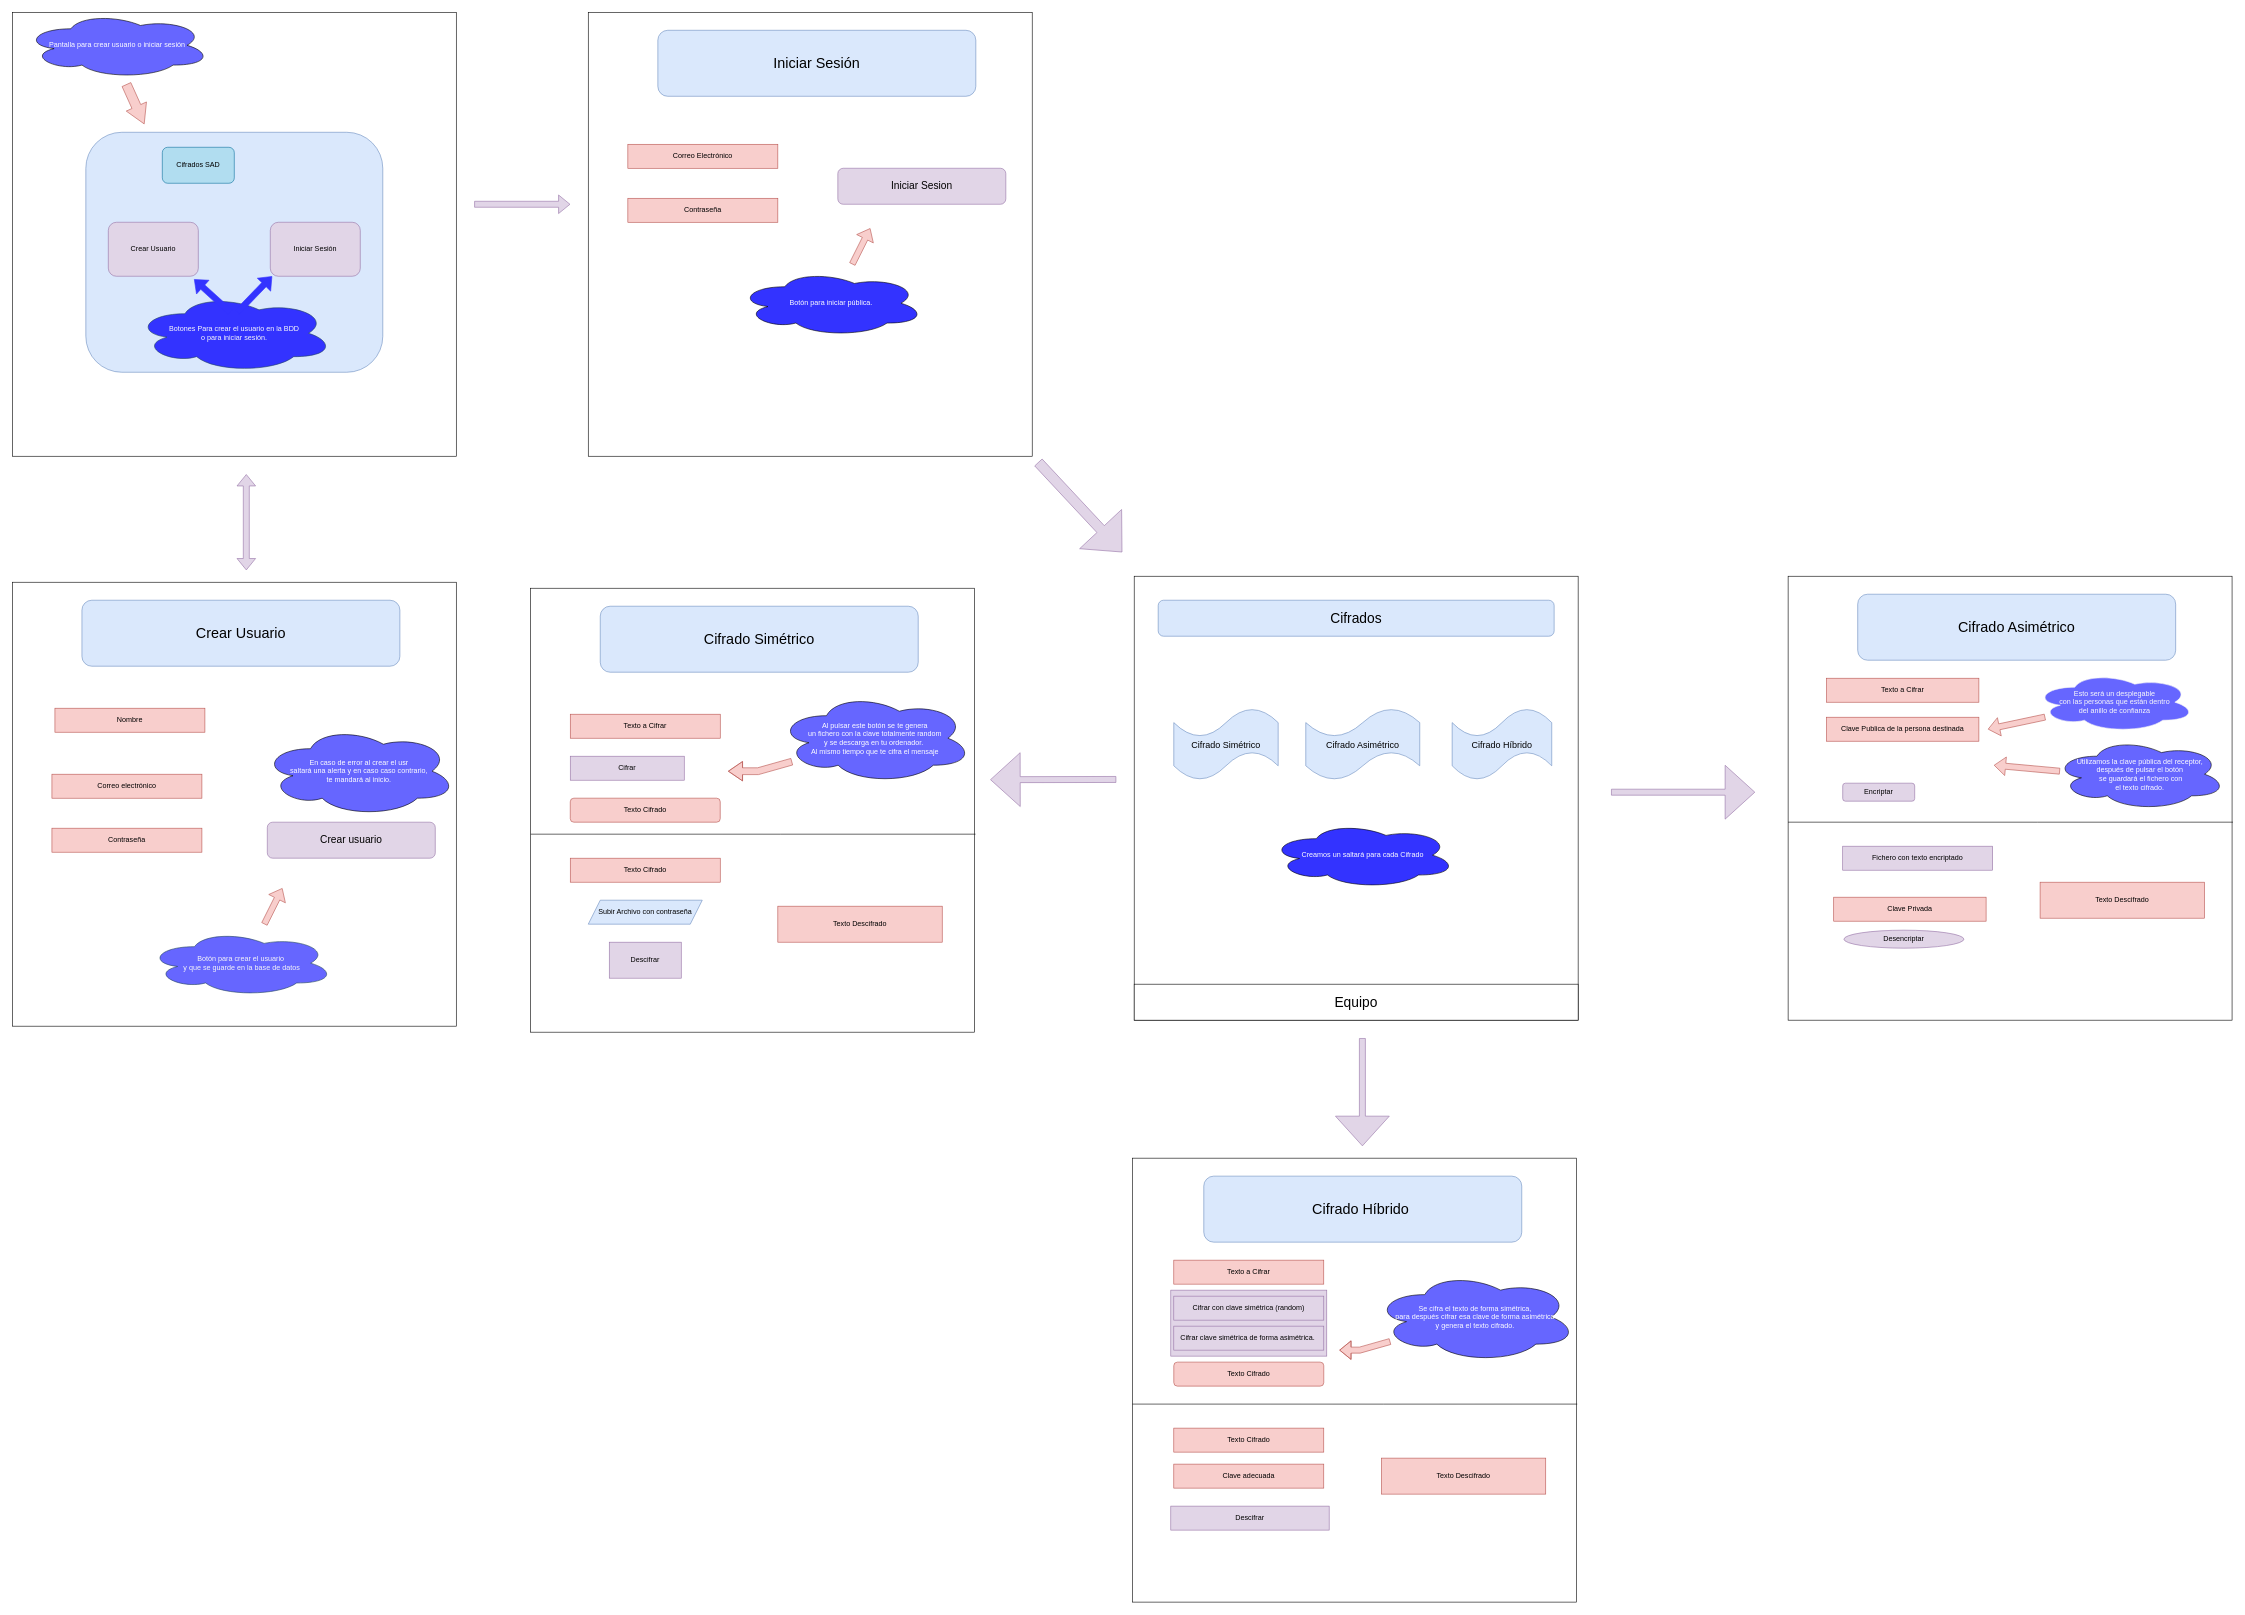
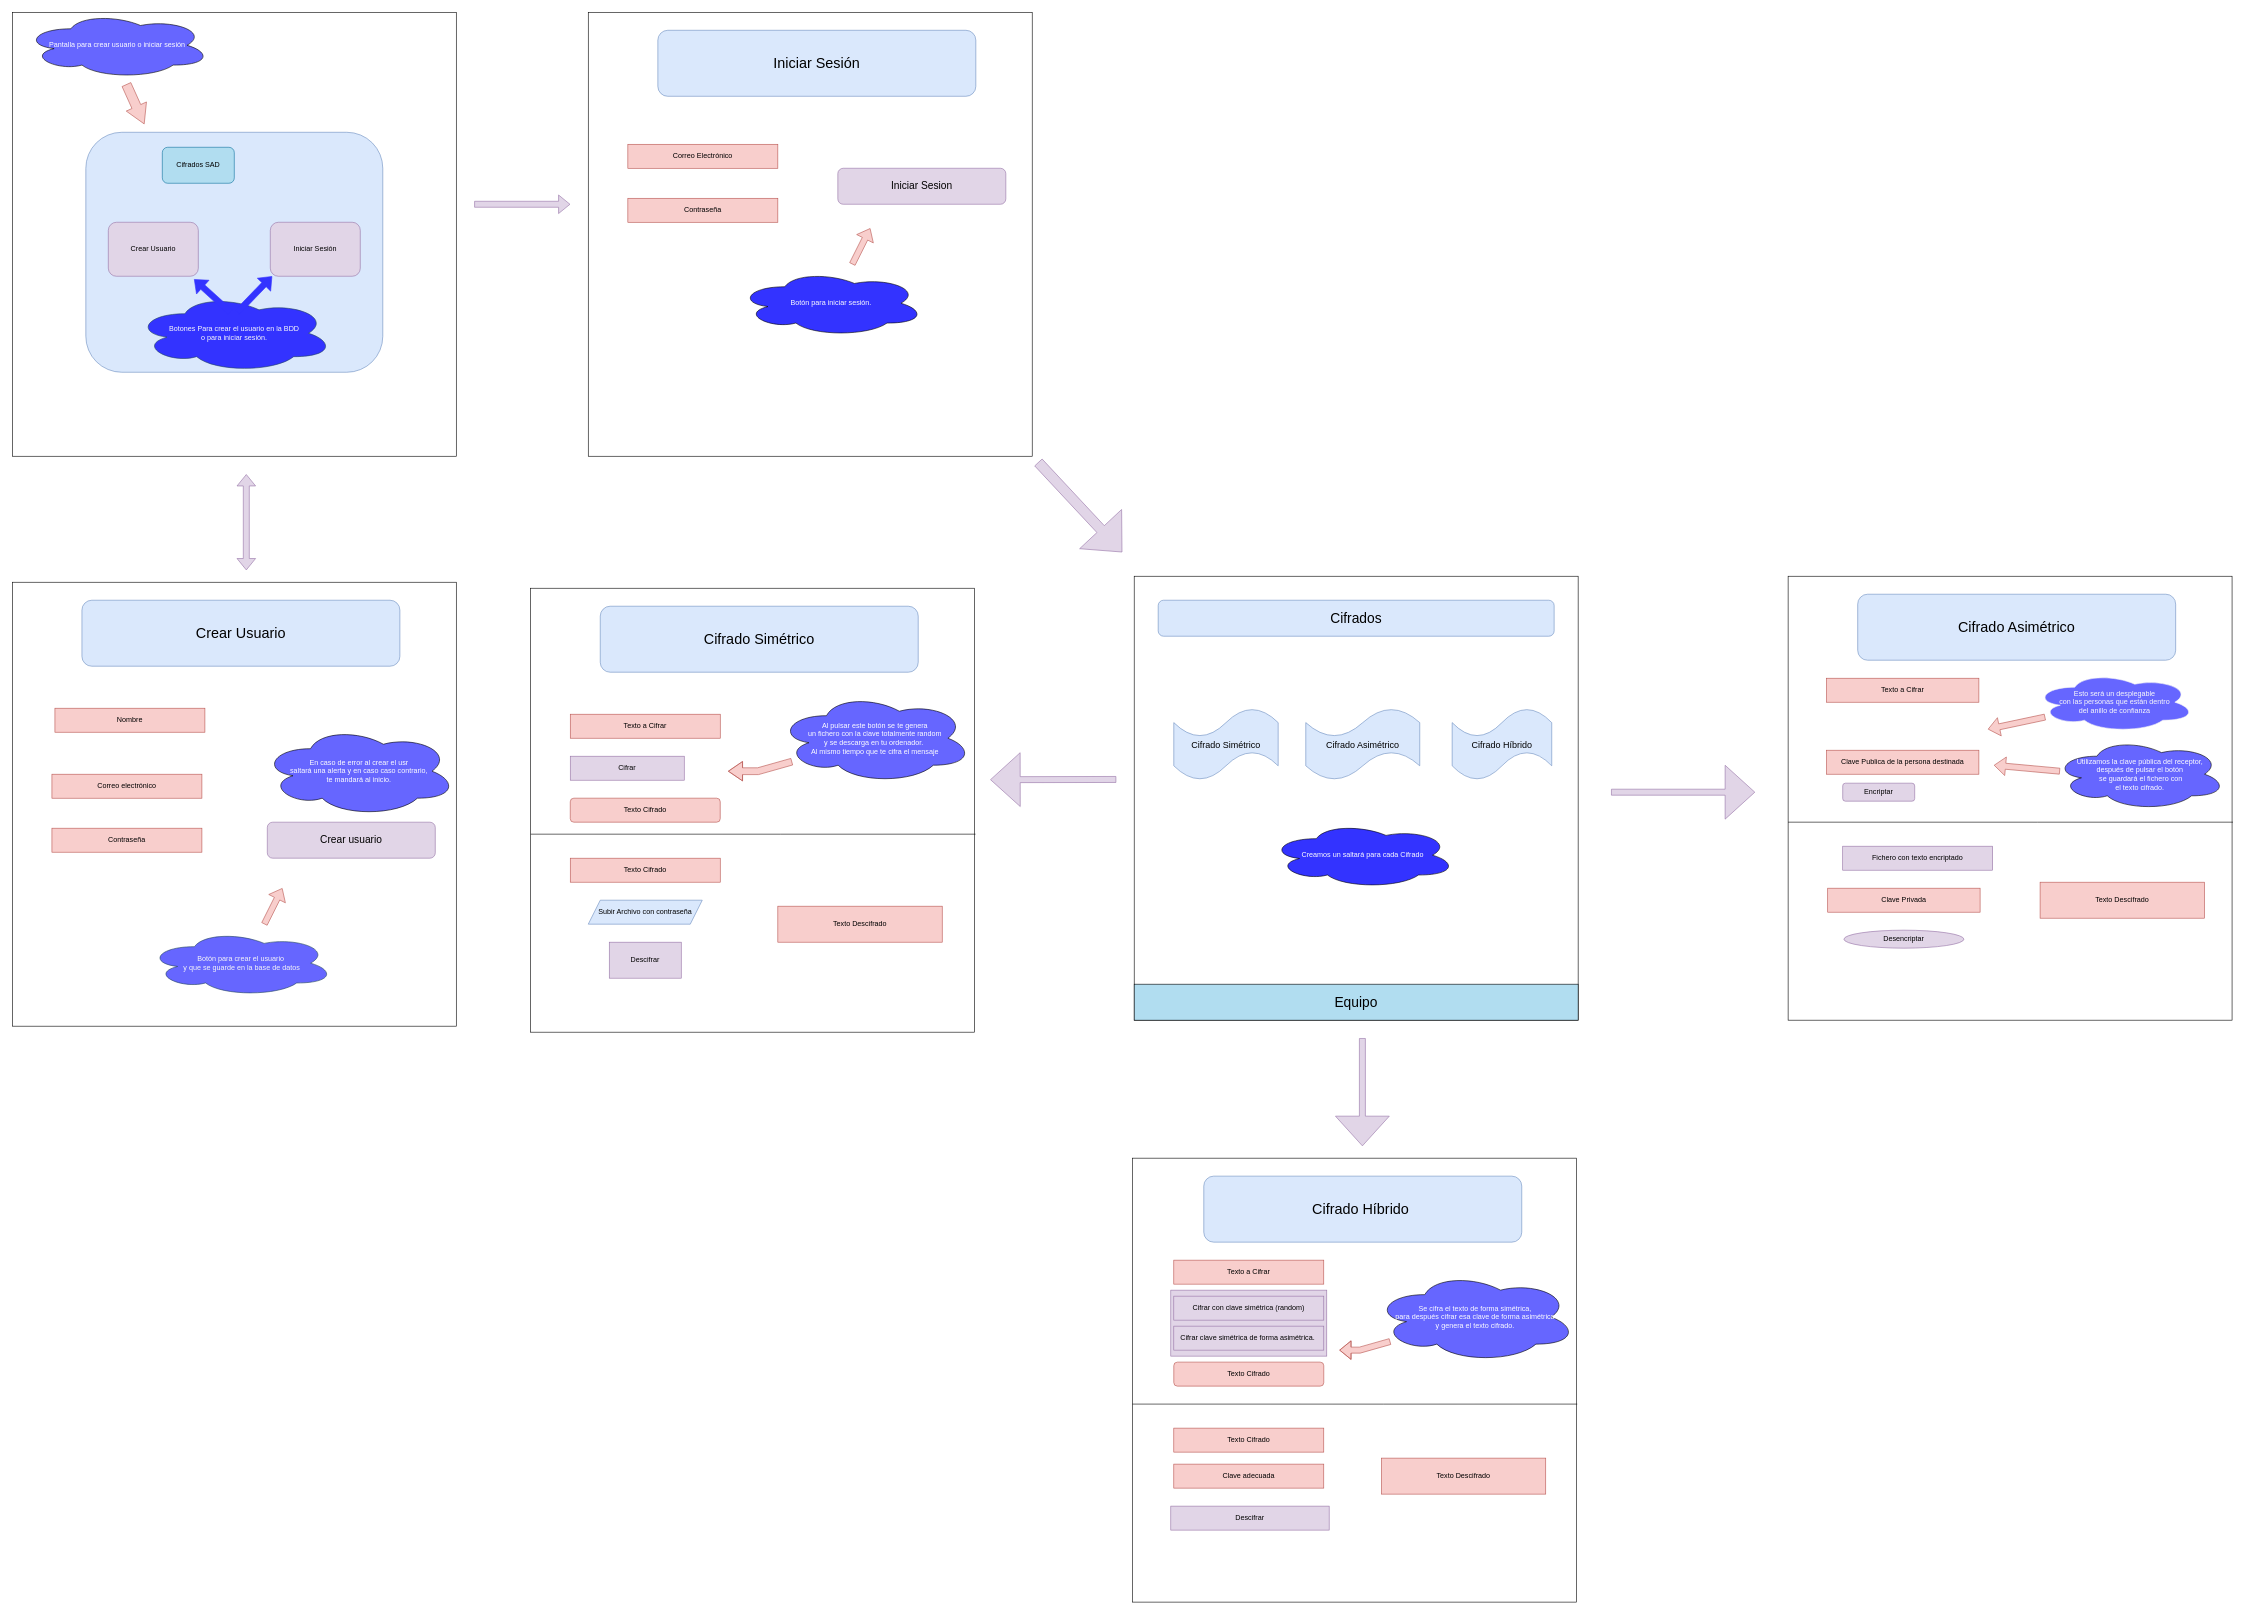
node "Botón para iniciar pública.": label "Botón para iniciar pública." -> "Botón para iniciar sesión."
node "Clave Publica de la persona destinada": moved (1903, 729) -> (1903, 762)
node "Clave Privada": moved (1910, 909) -> (1904, 900)
node "Equipo": fillcolor #ffffff -> #b1ddf0
